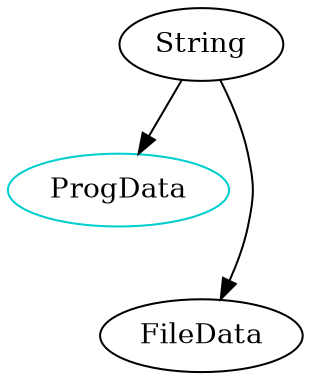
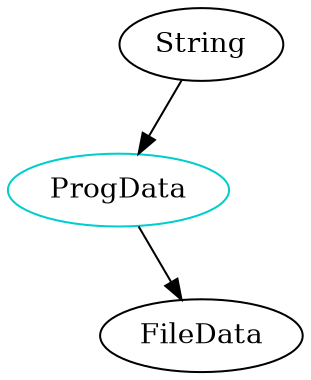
edge "String" -> "FileData": now "ProgData" -> "FileData"
